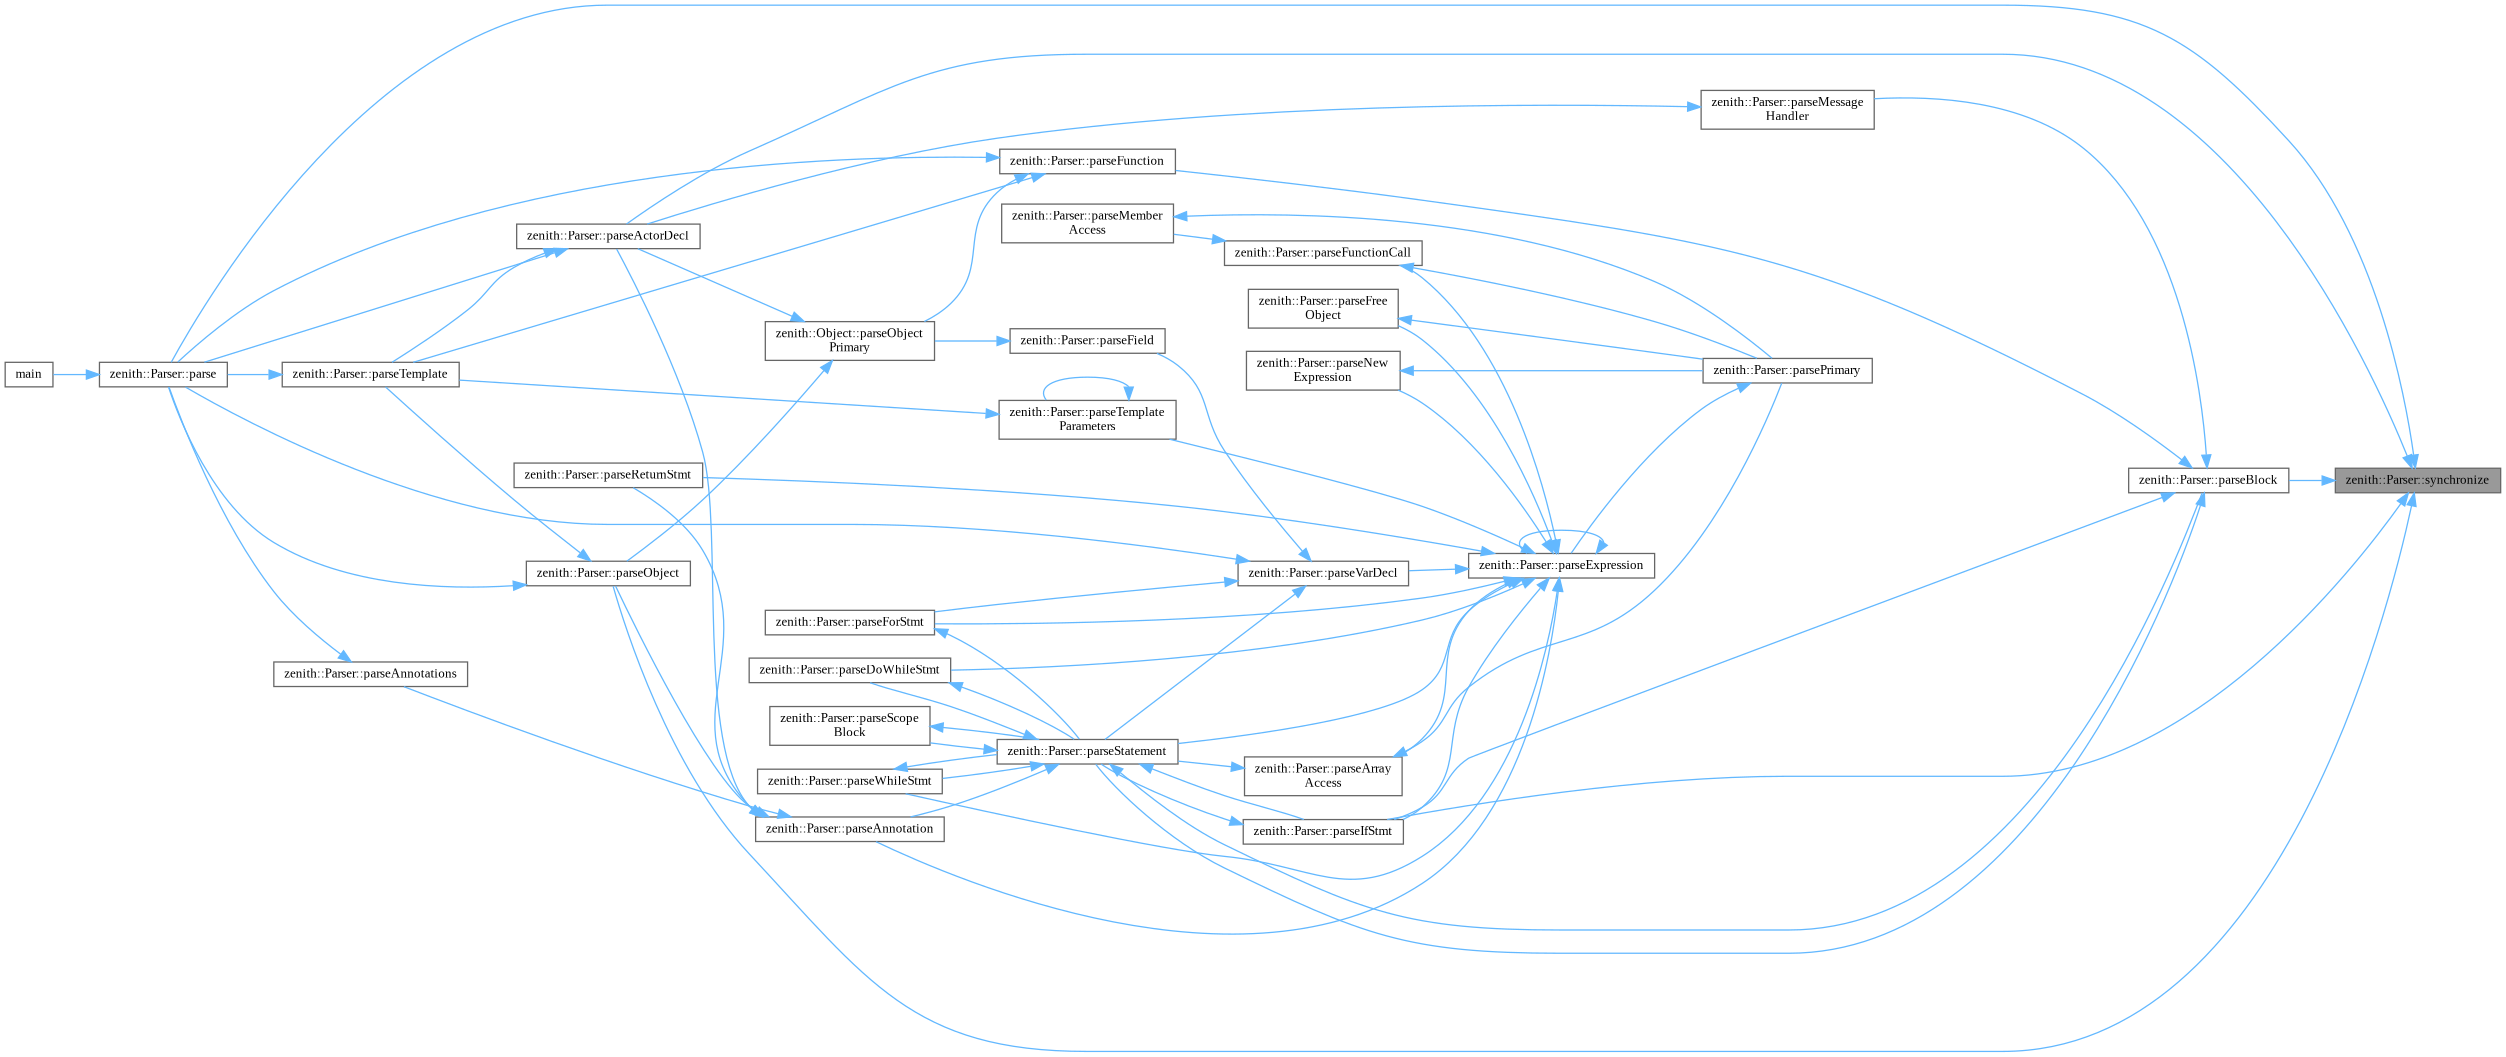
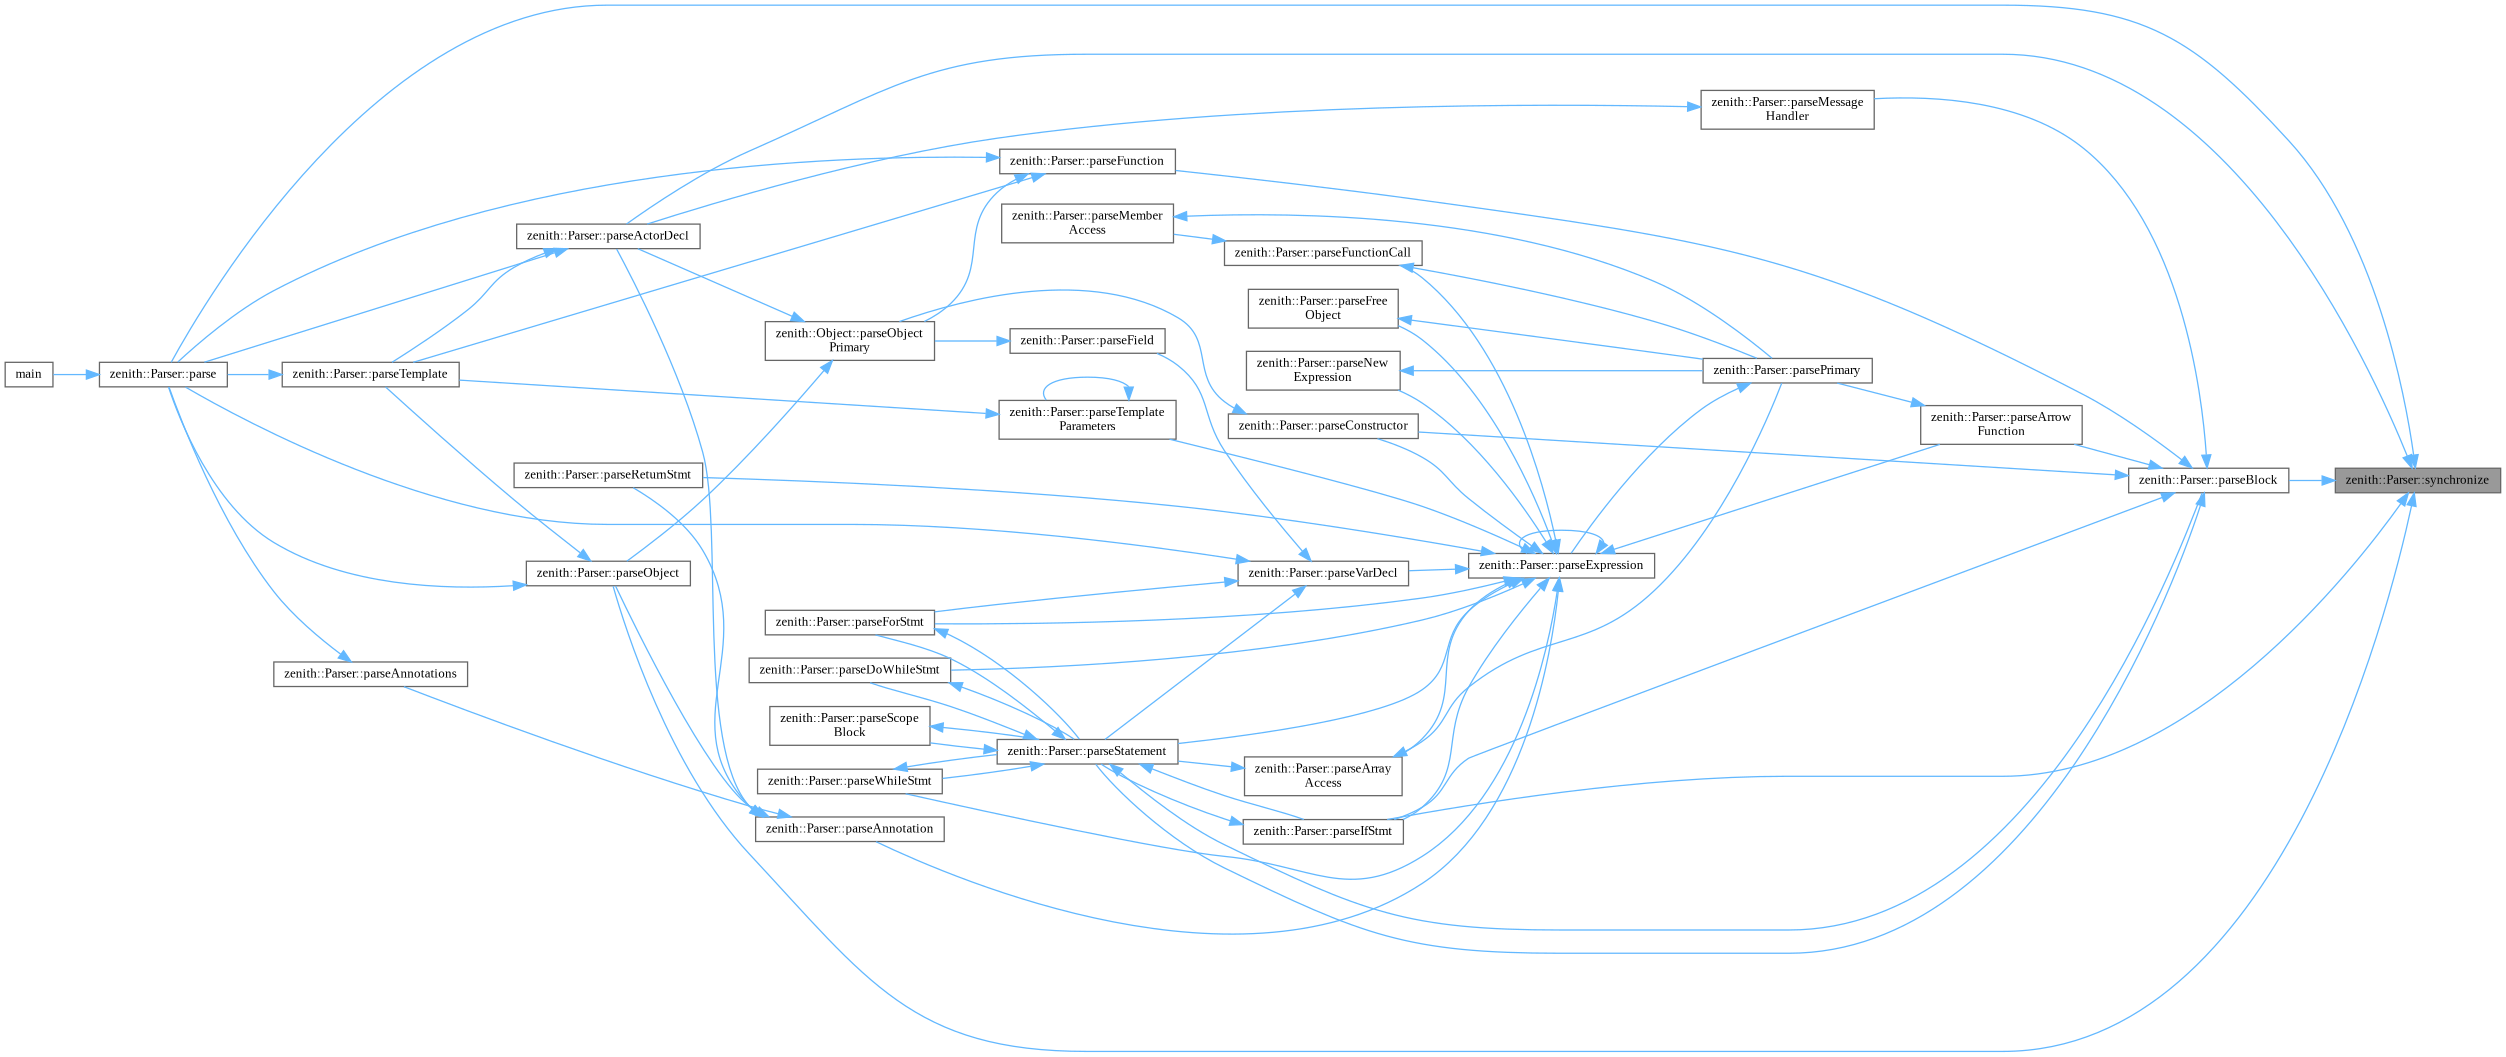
node "zenith::Parser::parseArrow Function": added
node "zenith::Parser::parseConstructor": added
edge "zenith::Parser::parseAnnotation" -> "zenith::Parser::parseStatement": now "zenith::Parser::parseForStmt" -> "zenith::Parser::parseStatement"
